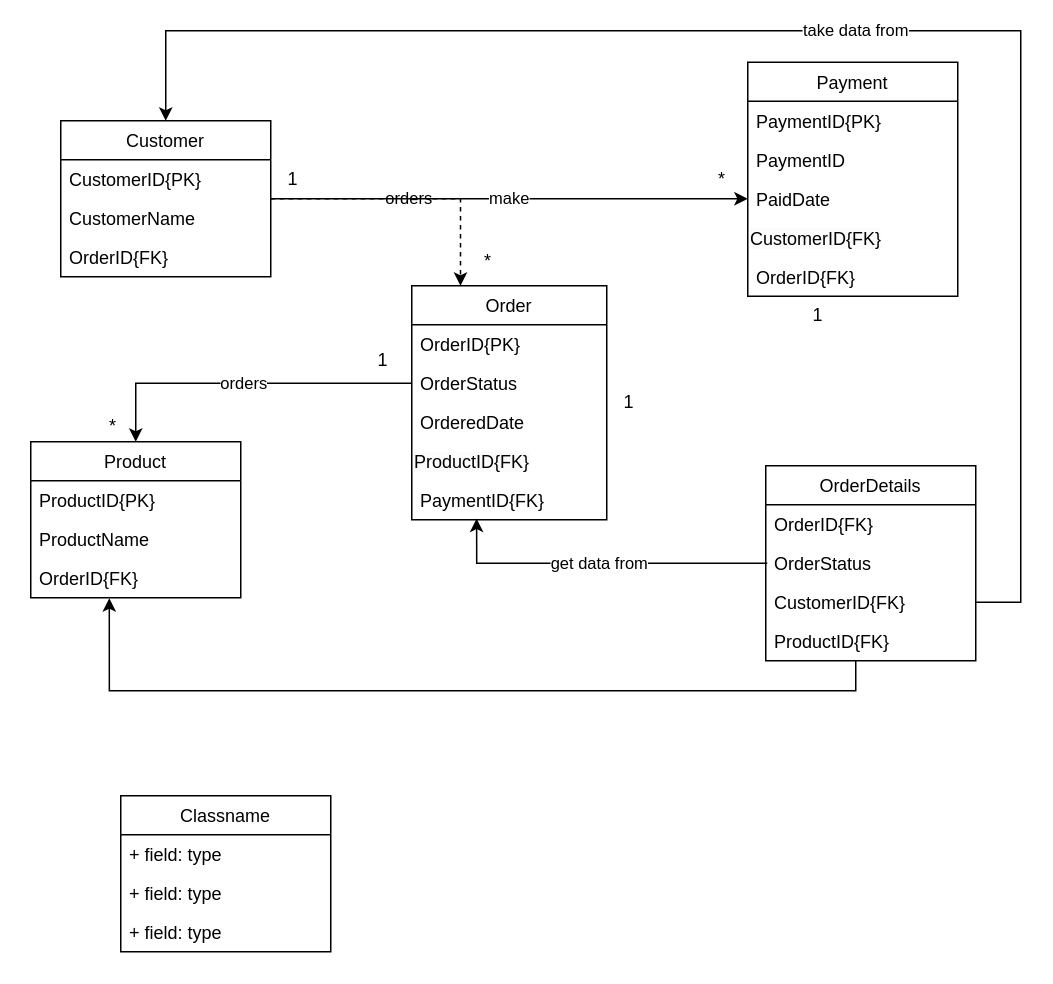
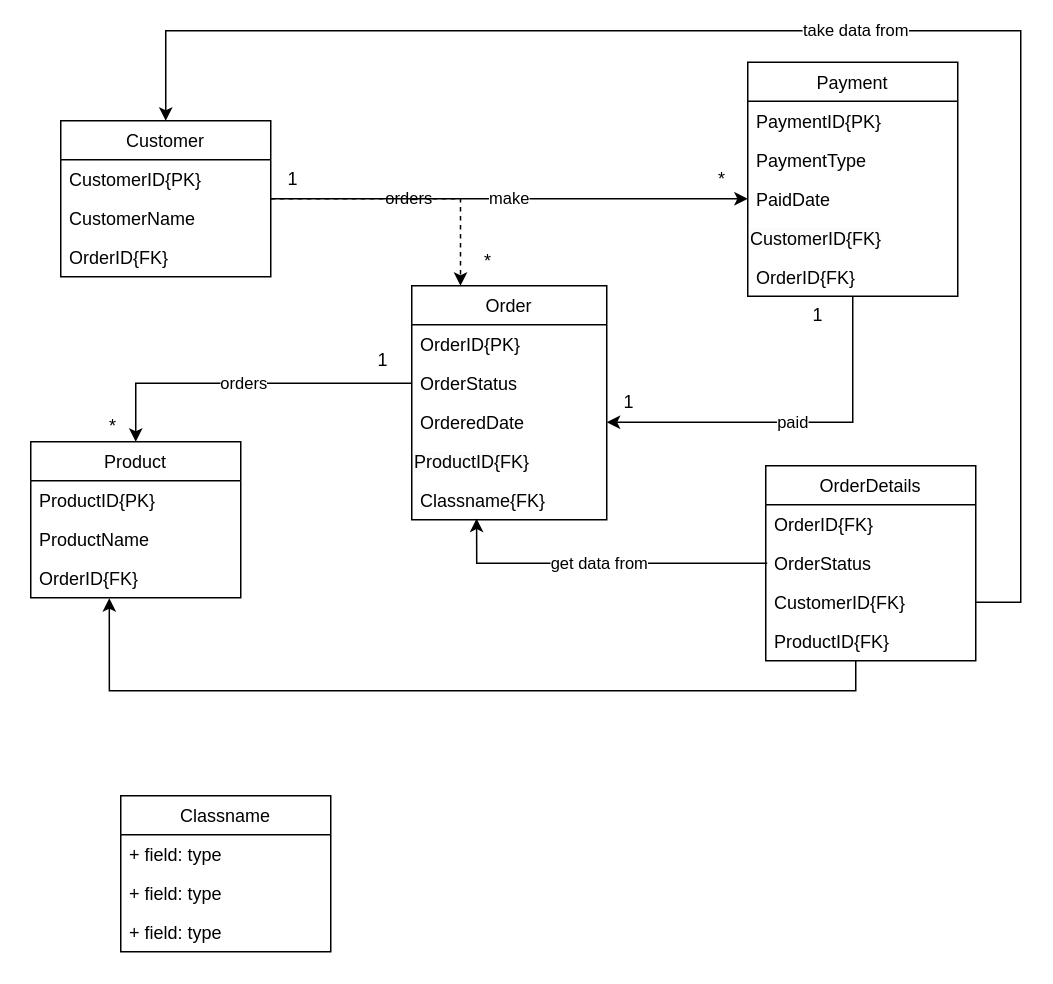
node "PaymentID": label "PaymentID" -> "PaymentType"
edge "Payment" -> "OrderedDate": added, label "paid"
node "PaymentID{FK}": label "PaymentID{FK}" -> "Classname{FK}"
